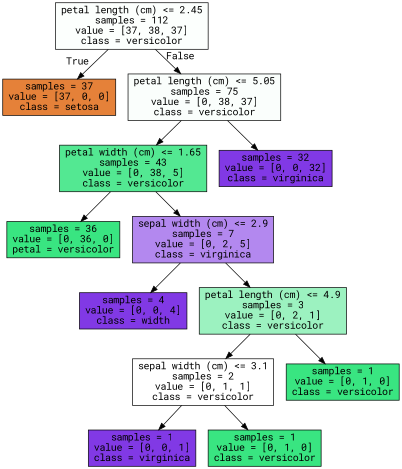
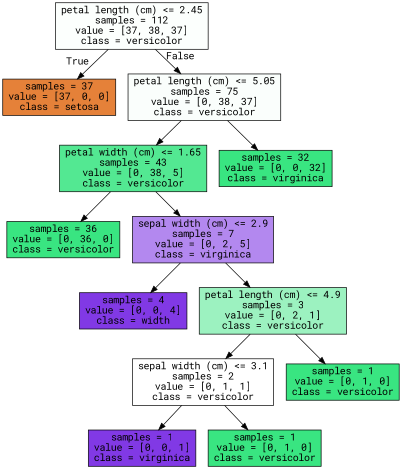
node "samples = 32 value = [0, 0, 32] class = virginica": fillcolor #8139e5 -> #39e581
node "samples = 36 value = [0, 36, 0] petal = versicolor": label "samples = 36 value = [0, 36, 0] petal = versicolor" -> "samples = 36 value = [0, 36, 0] class = versicolor"
